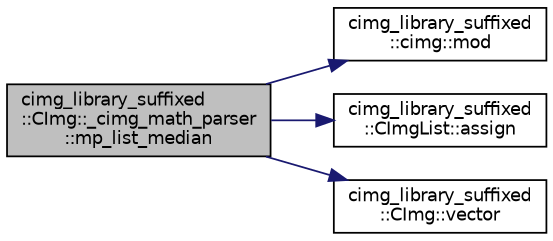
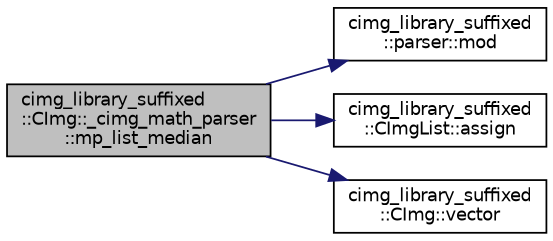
node "cimg_library_suffixed ::cimg::mod": label "cimg_library_suffixed ::cimg::mod" -> "cimg_library_suffixed ::parser::mod"
